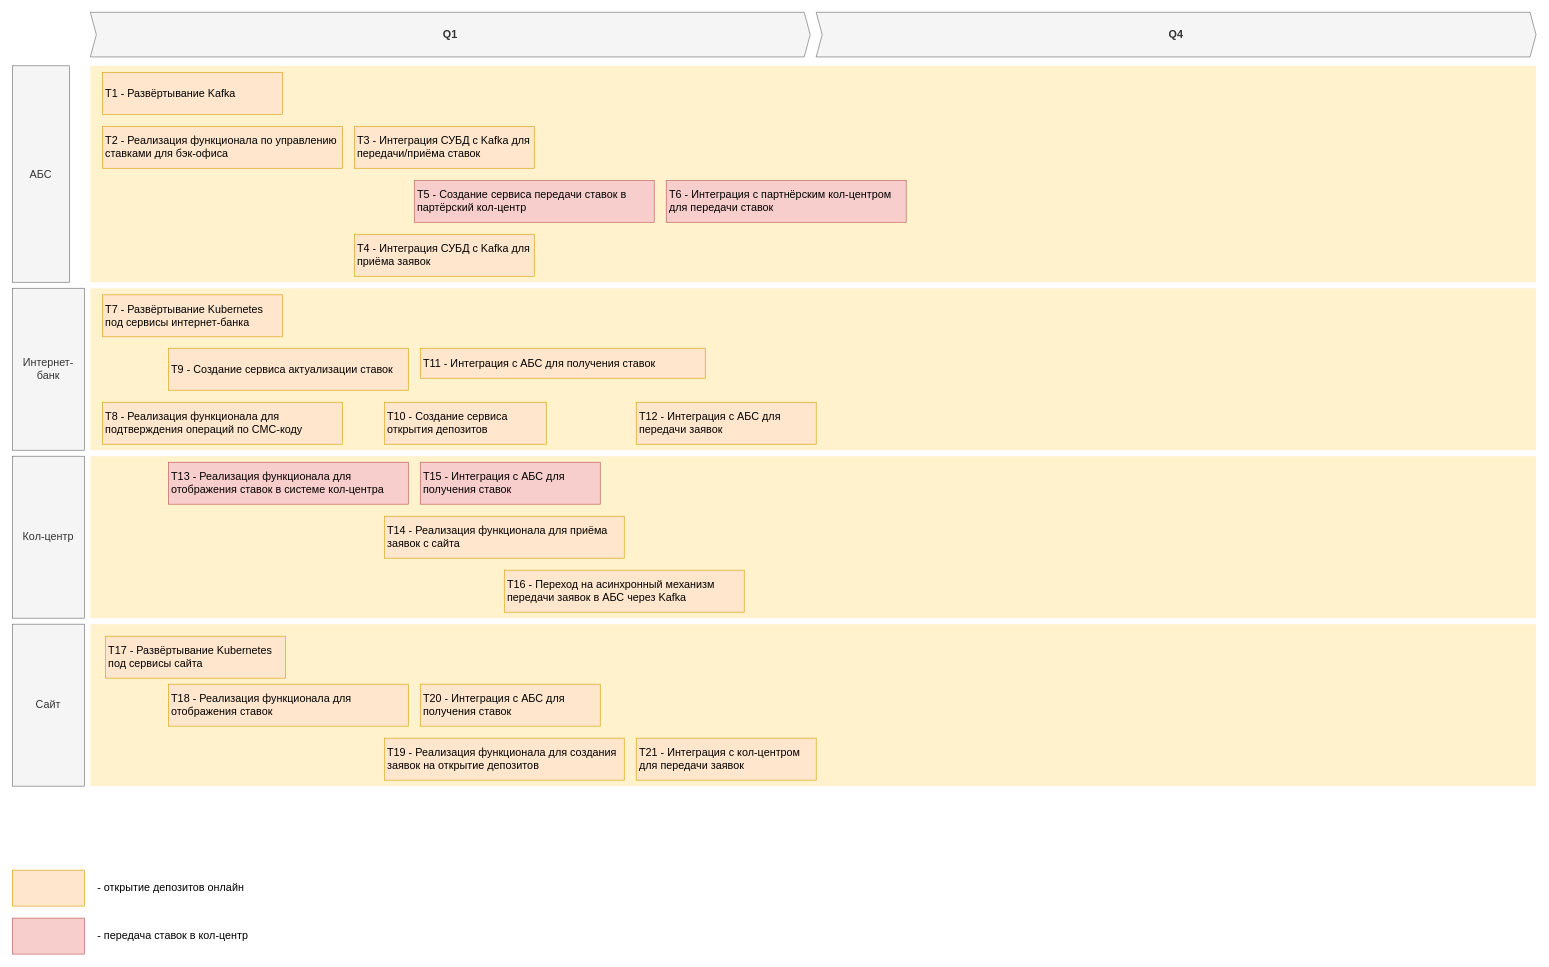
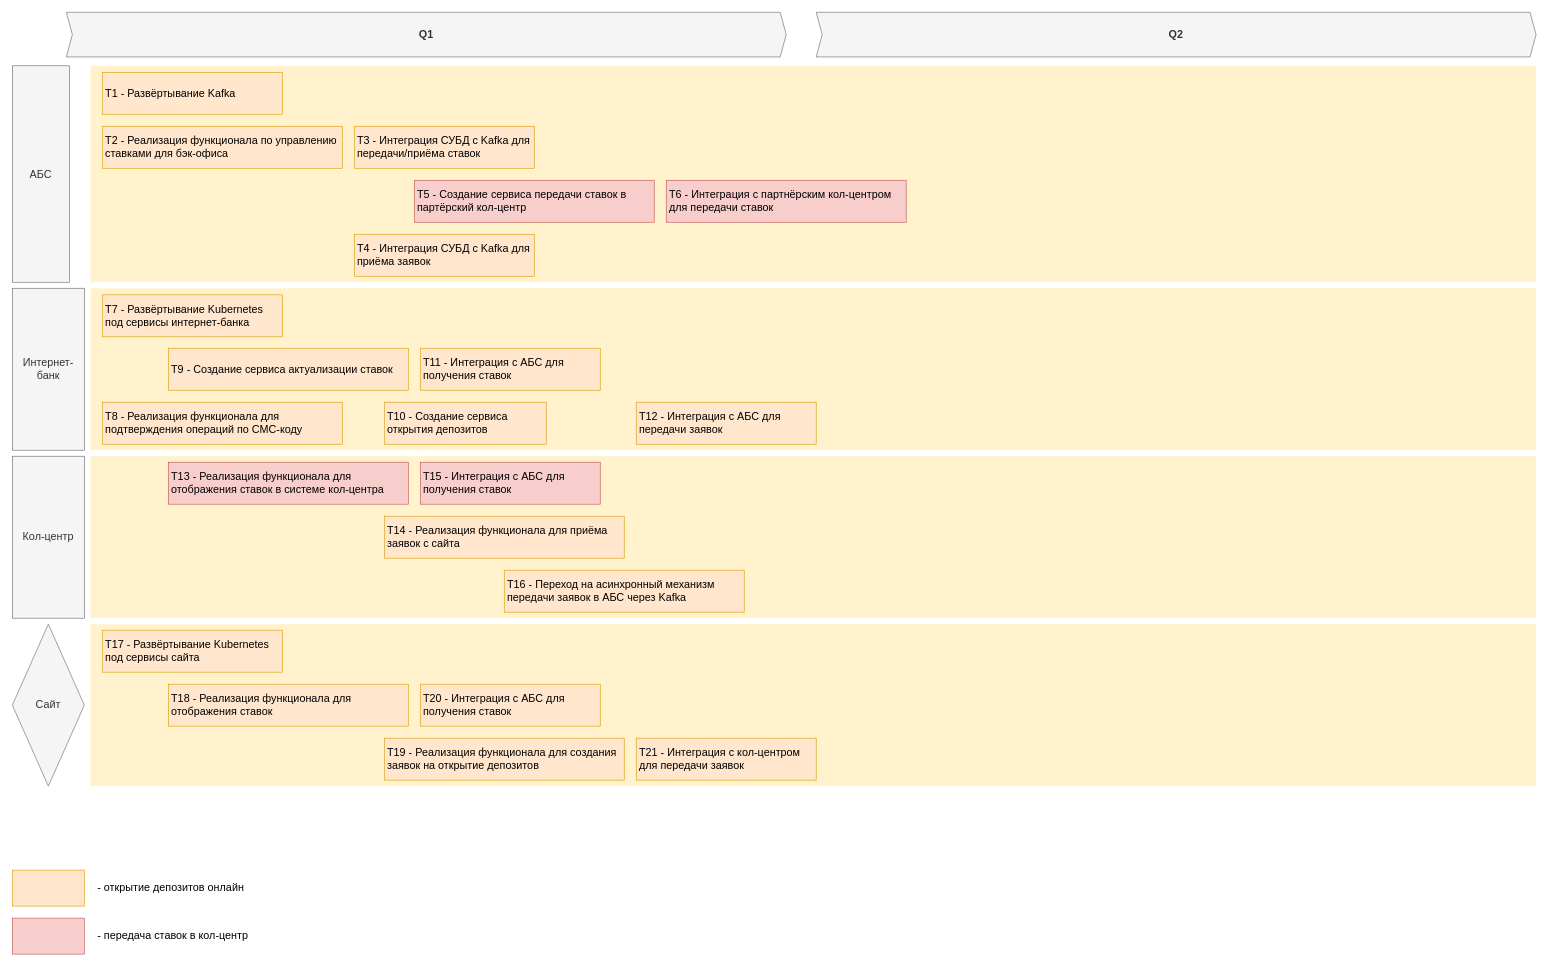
node "Q1": moved (450, 35) -> (426, 35)
node "Q4": label "Q4" -> "Q2"
node "T11 - Интеграция с АБС для получения ставок": size 285x30 -> 180x42
node "T17 - Развёртывание Kubernetes под сервисы сайта": moved (195, 657) -> (192, 651)
node "Сайт": shape rectangle -> diamond
